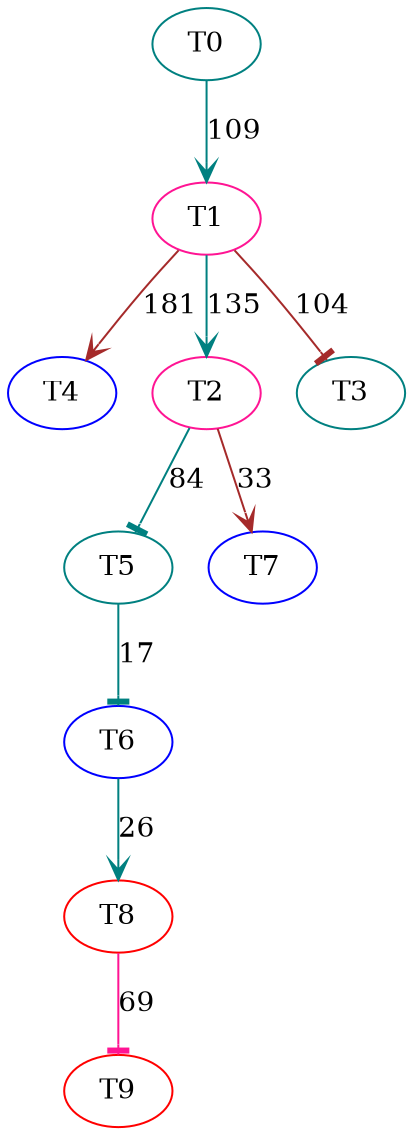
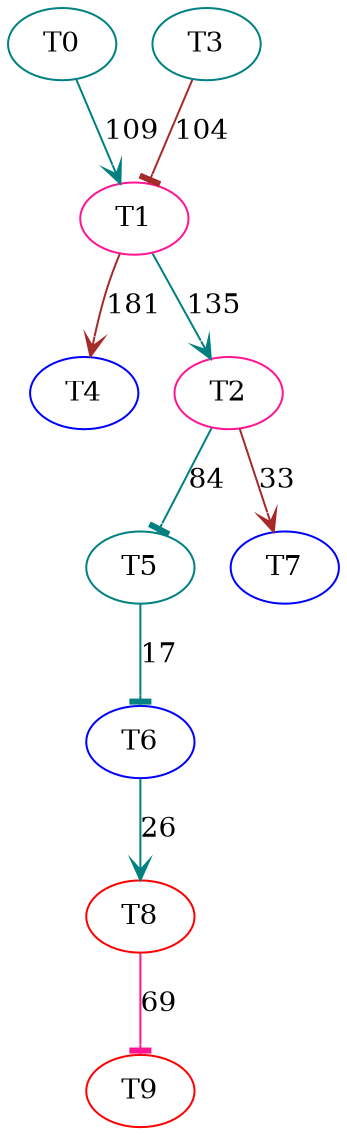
edge "T1" -> "T3": reversed
